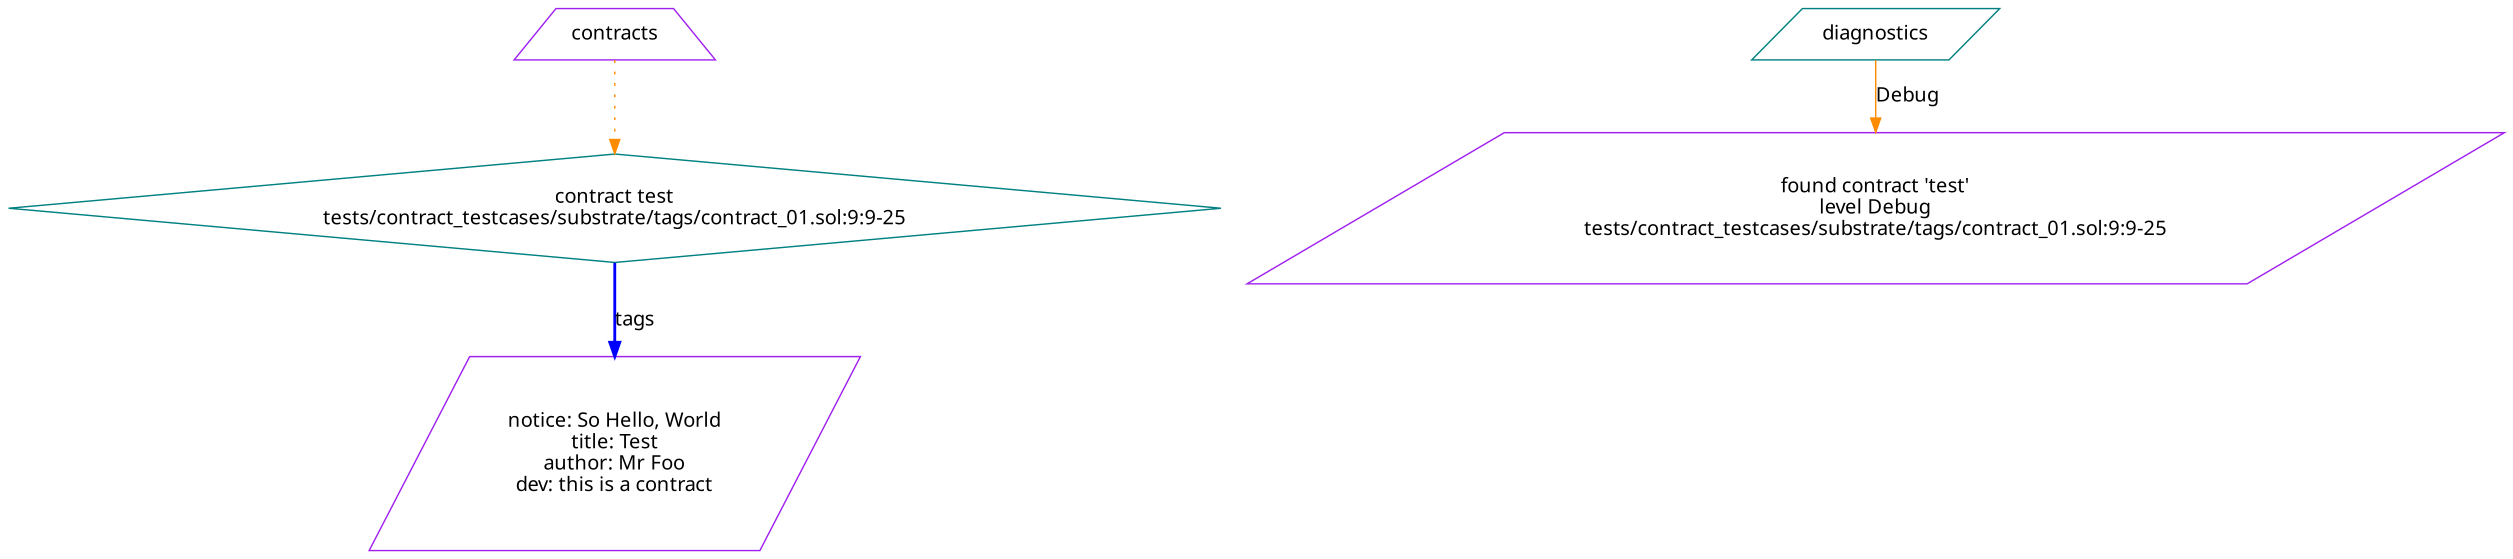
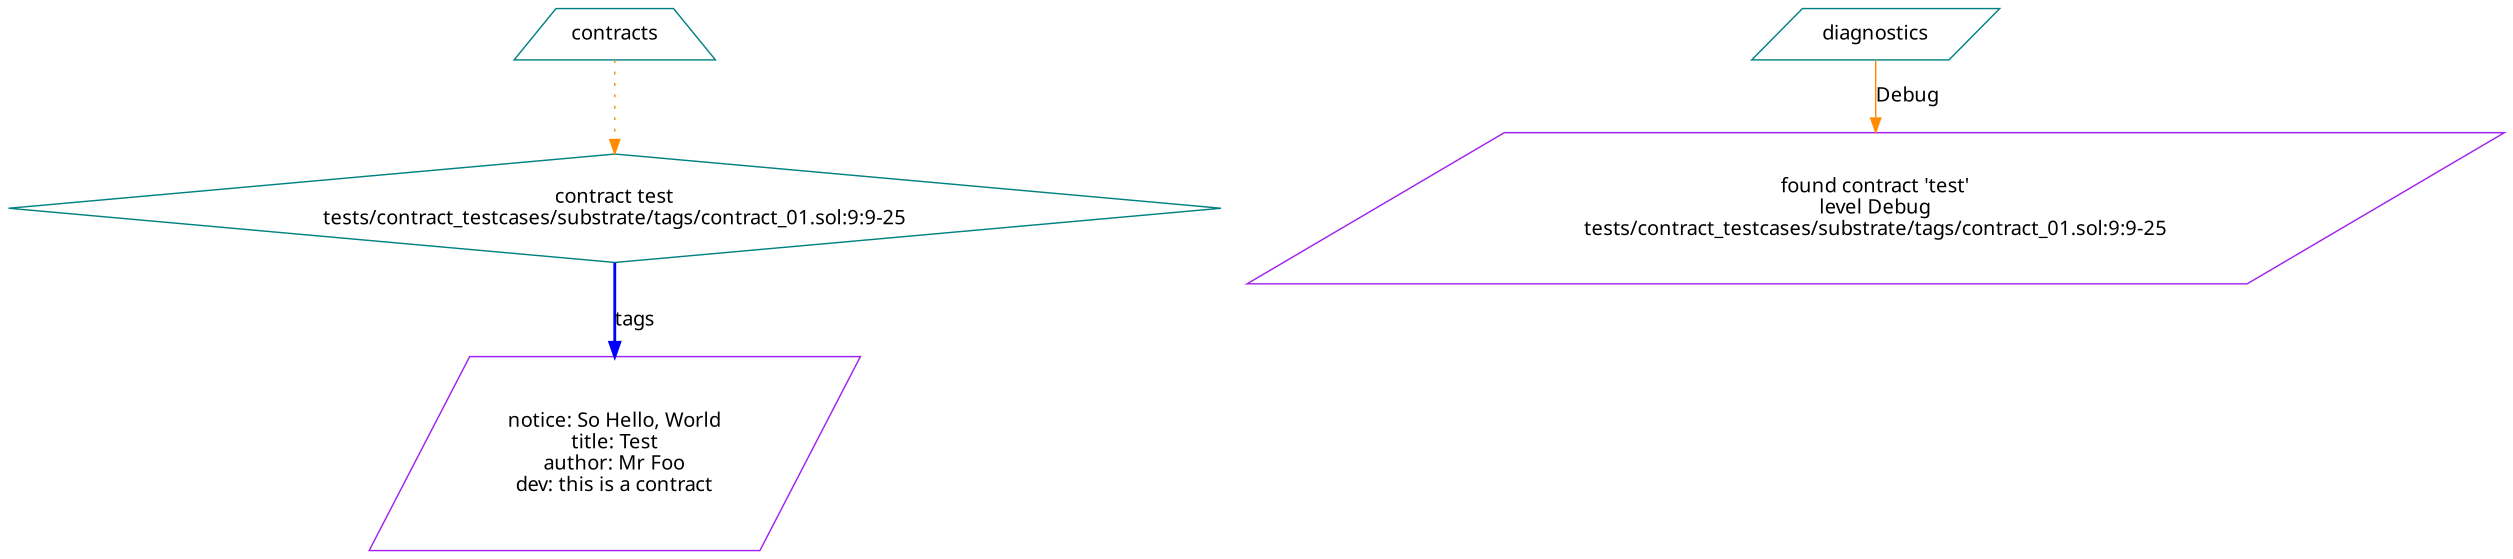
node "contracts": color purple -> teal
